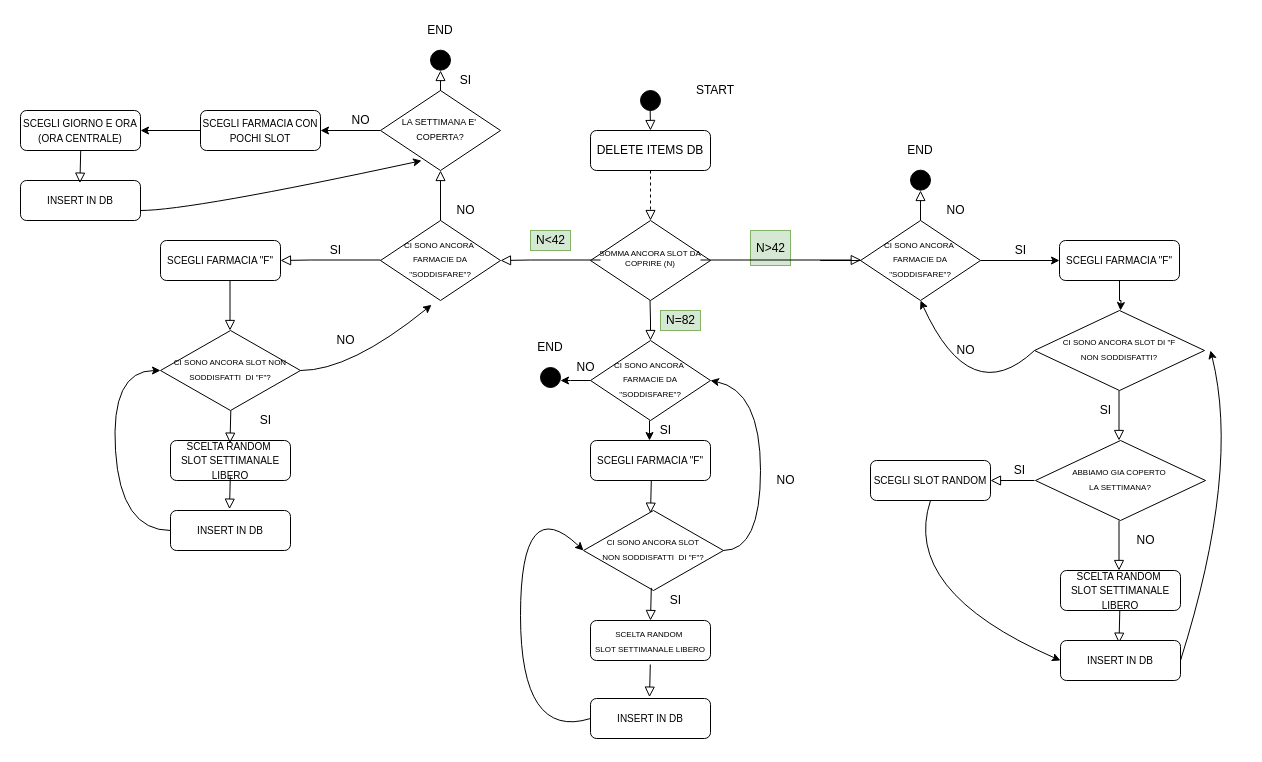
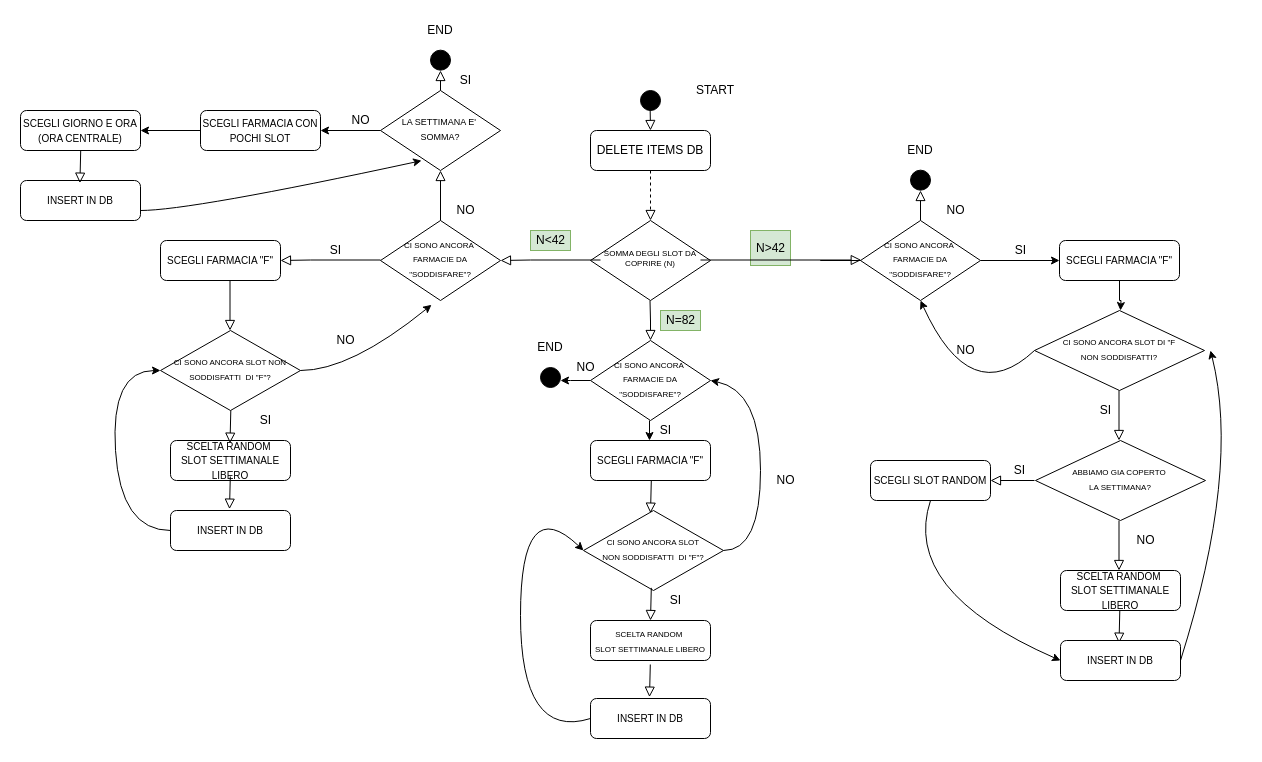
node "LA SETTIMANA E' COPERTA?": label "LA SETTIMANA E' COPERTA?" -> "LA SETTIMANA E' SOMMA?"
node "SOMMA ANCORA SLOT DA COPRIRE (N)": label "SOMMA ANCORA SLOT DA COPRIRE (N)" -> "SOMMA DEGLI SLOT DA COPRIRE (N)"
